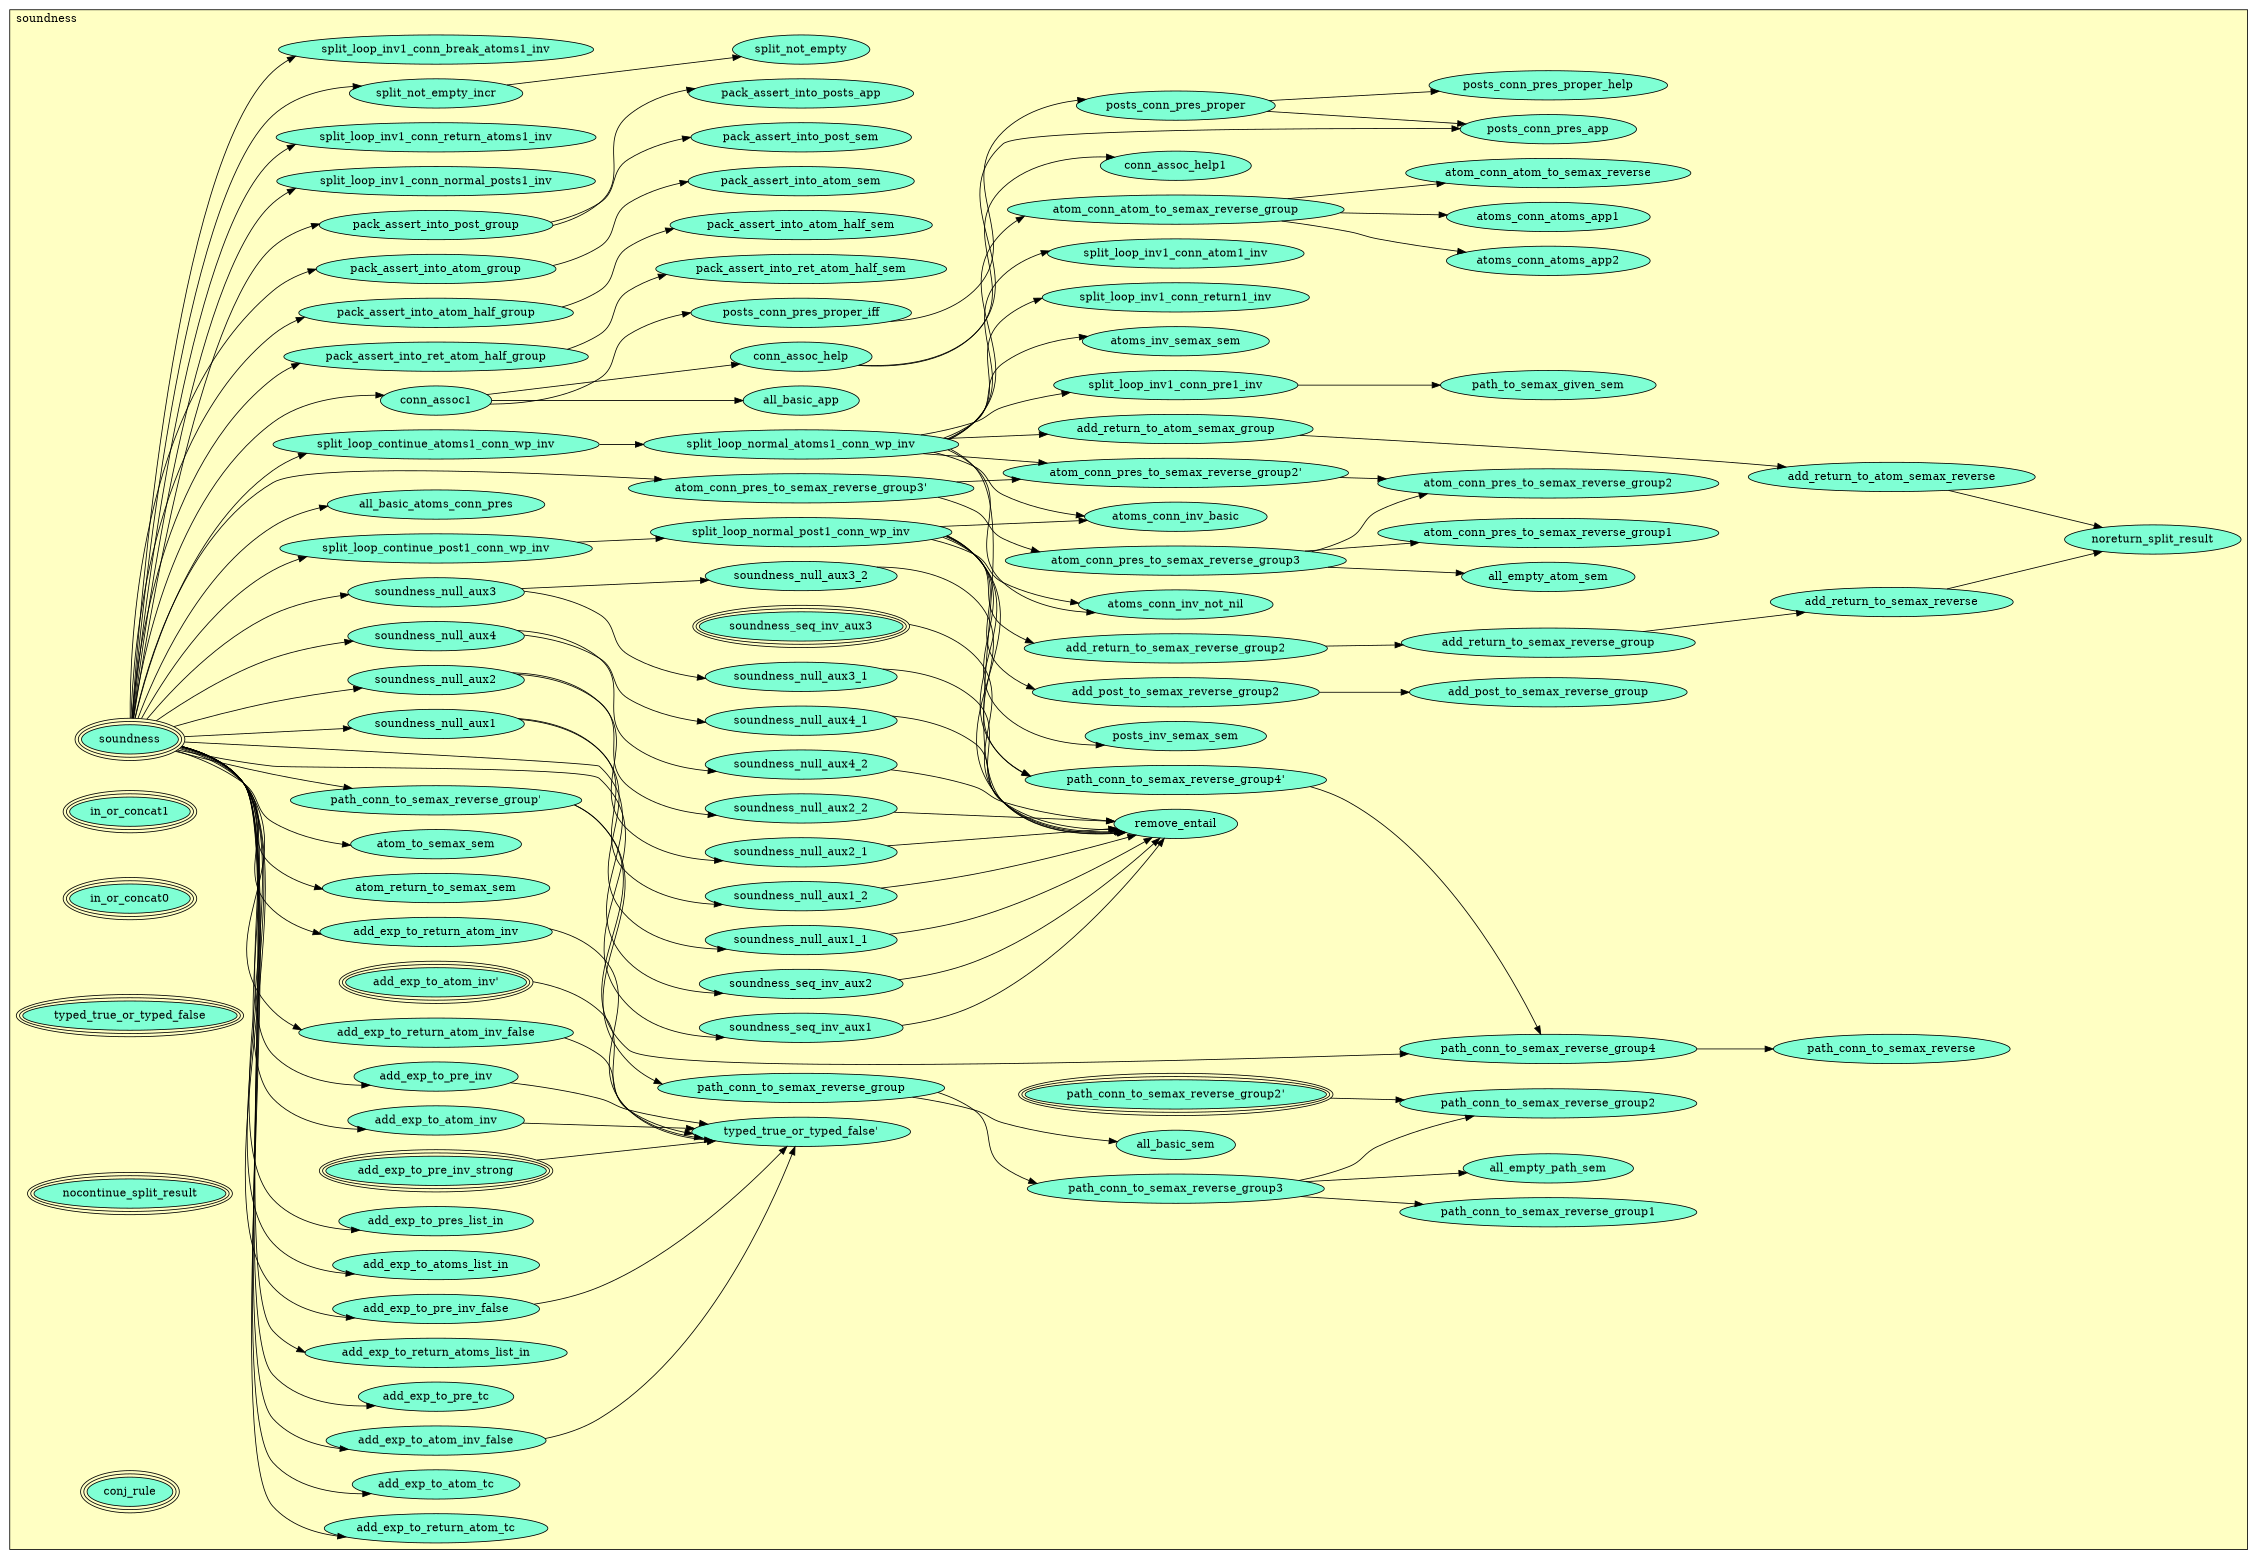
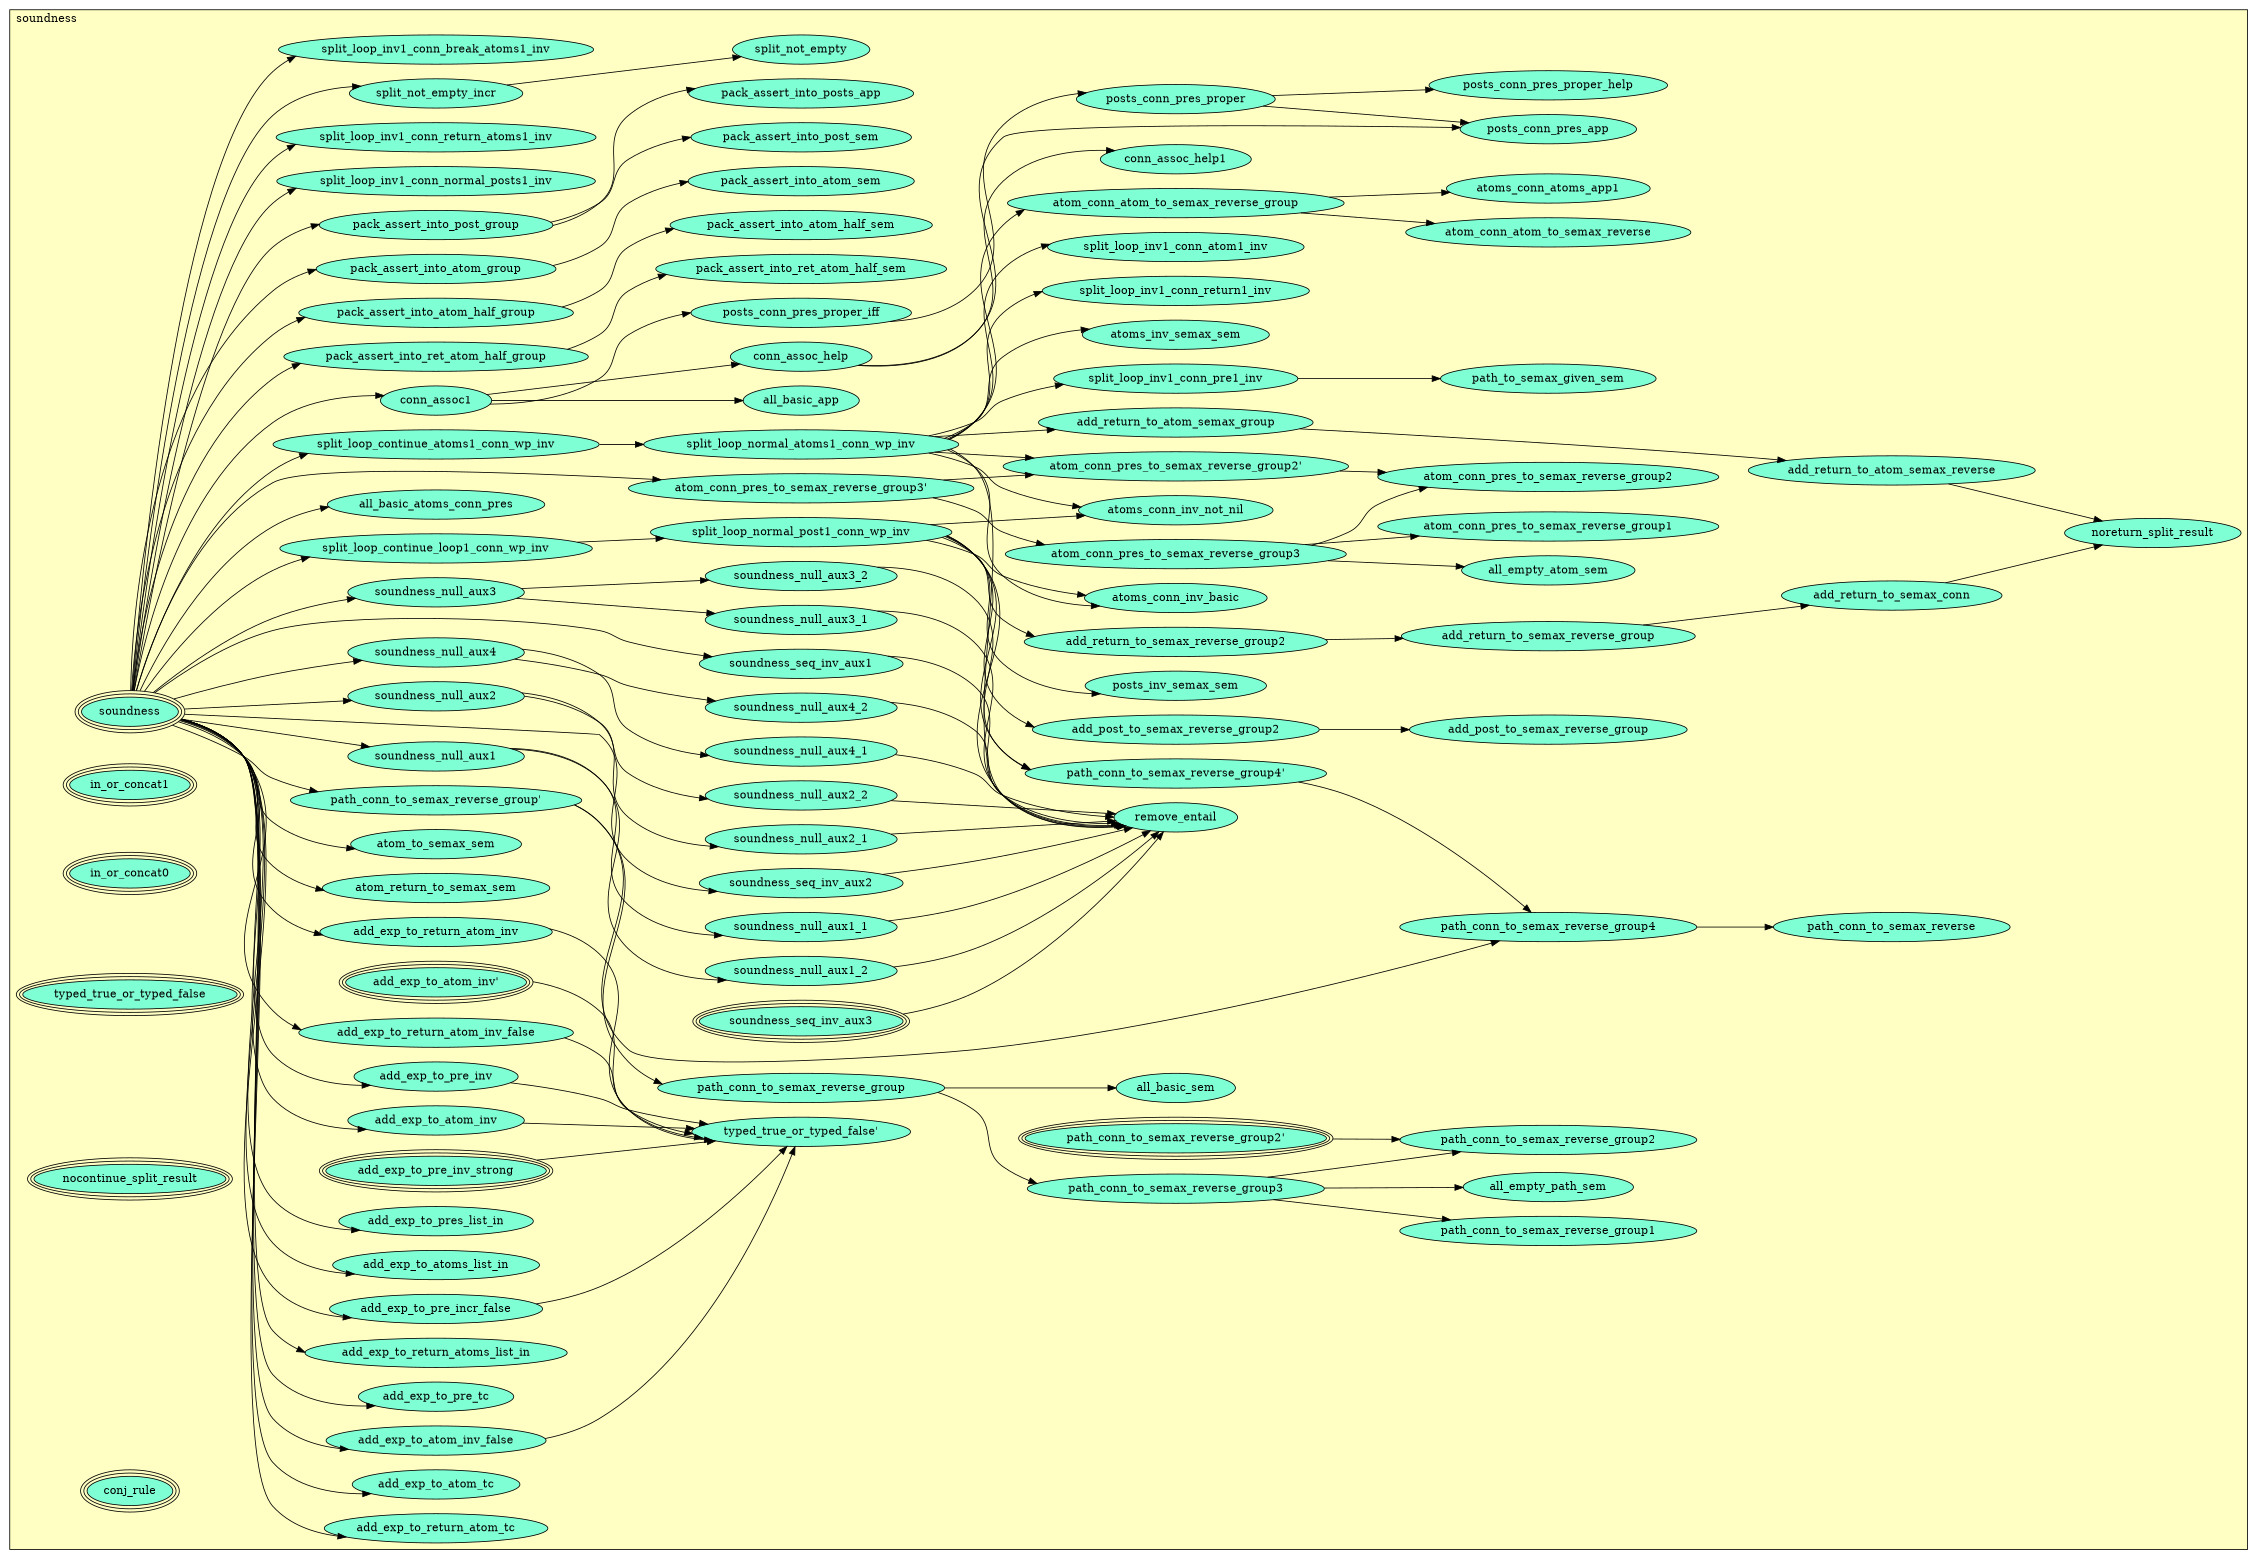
node "atoms_conn_atoms_app2": removed
node "split_loop_continue_post1_conn_wp_inv": label "split_loop_continue_post1_conn_wp_inv" -> "split_loop_continue_loop1_conn_wp_inv"
node "add_return_to_semax_reverse": label "add_return_to_semax_reverse" -> "add_return_to_semax_conn"
node "add_exp_to_pre_inv_false": label "add_exp_to_pre_inv_false" -> "add_exp_to_pre_incr_false"
